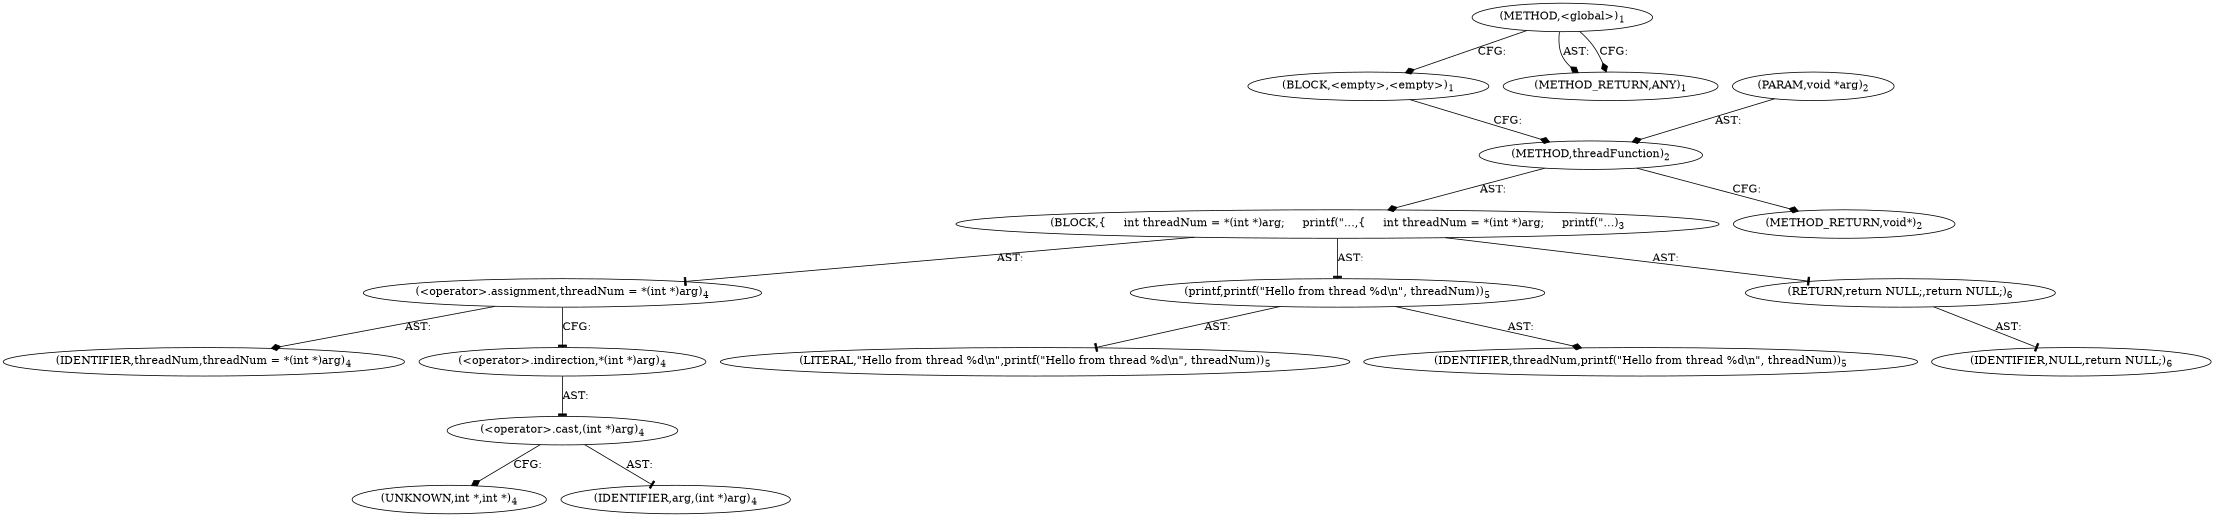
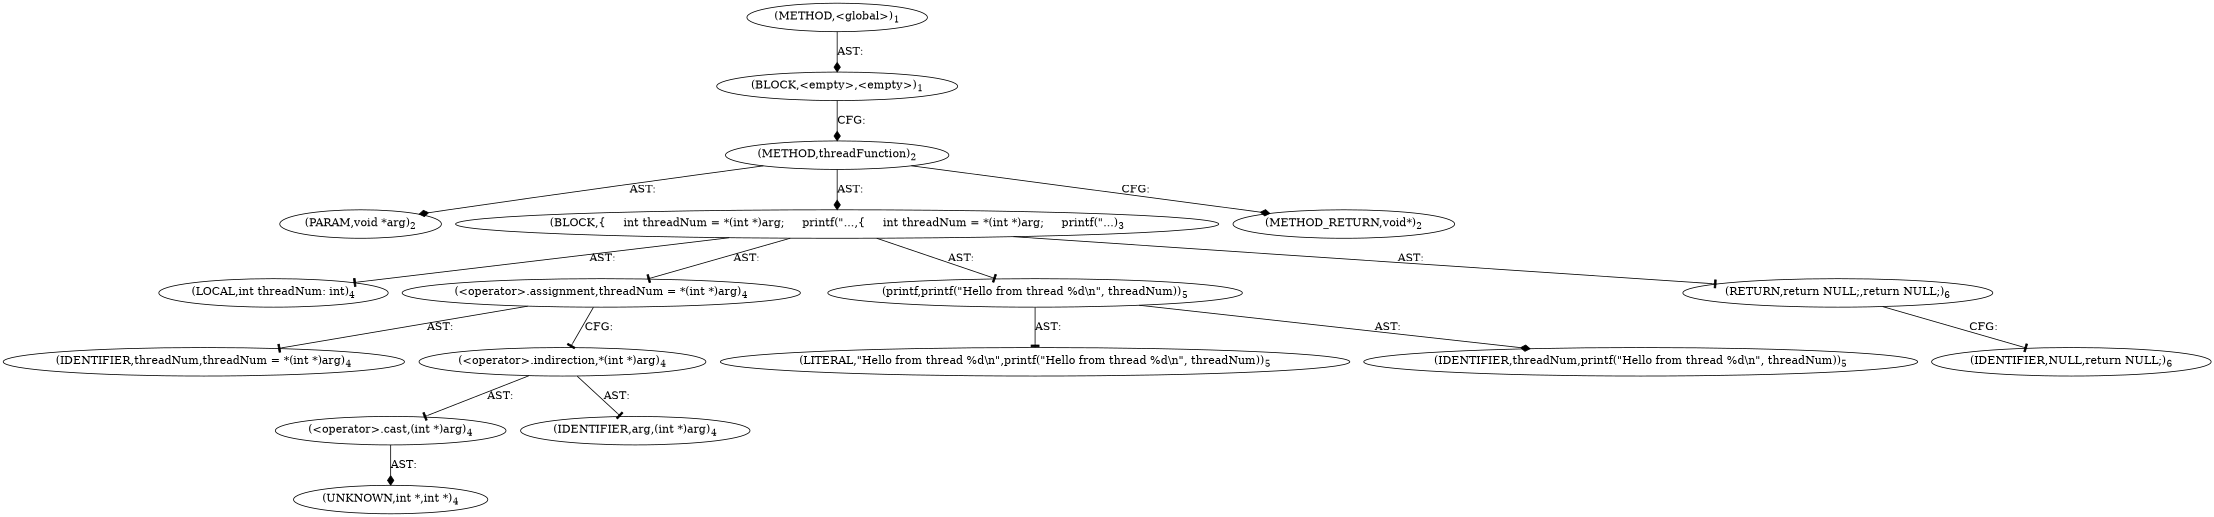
edge "(METHOD,<global>)" -> "(BLOCK,<empty>,<empty>)": label "CFG: " -> "AST: "
node "(METHOD_RETURN,ANY)": removed
edge "(PARAM,void *arg)" -> "(METHOD,threadFunction)": reversed
node "(LOCAL,int threadNum: int)": added
edge "(<operator>.assignment,threadNum = *(int *)arg)" -> "(IDENTIFIER,threadNum,threadNum = *(int *)arg)": arrowhead diamond -> tee
edge "(RETURN,return NULL;,return NULL;)" -> "(IDENTIFIER,NULL,return NULL;)": label "AST: " -> "CFG: "
edge "(<operator>.cast,(int *)arg)" -> "(IDENTIFIER,arg,(int *)arg)": now "(<operator>.indirection,*(int *)arg)" -> "(IDENTIFIER,arg,(int *)arg)"
edge "(<operator>.cast,(int *)arg)" -> "(UNKNOWN,int *,int *)": label "CFG: " -> "AST: "
